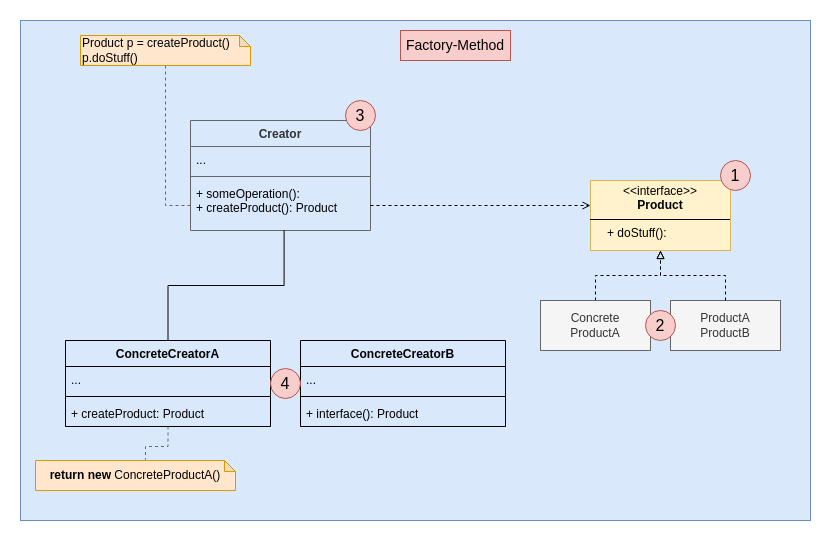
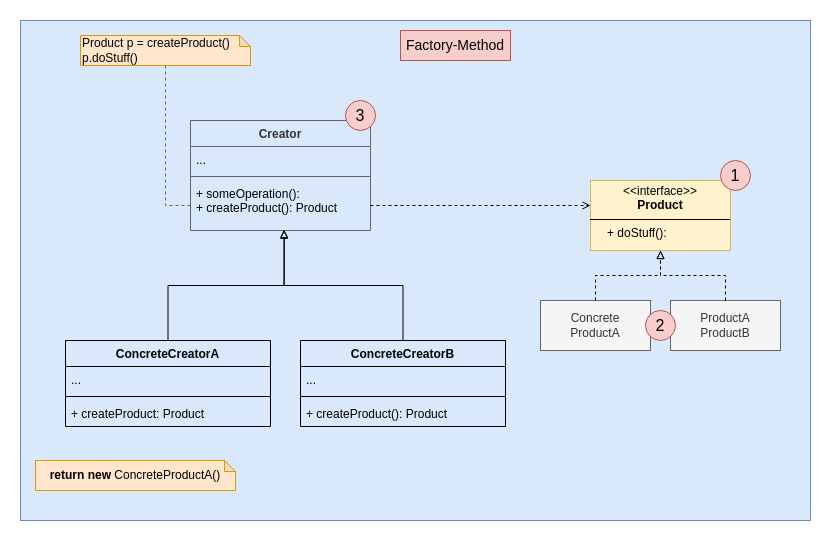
edge "+ someOperation(): + createProduct(): Product" -- "ConcreteCreatorA": arrowhead none -> block
edge "ConcreteCreatorB" -> "+ someOperation(): + createProduct(): Product": added
node "4": removed
node "+ interface(): Product": label "+ interface(): Product" -> "+ createProduct(): Product"
edge "ConcreteCreatorA" -- "return new ConcreteProductA()": removed
